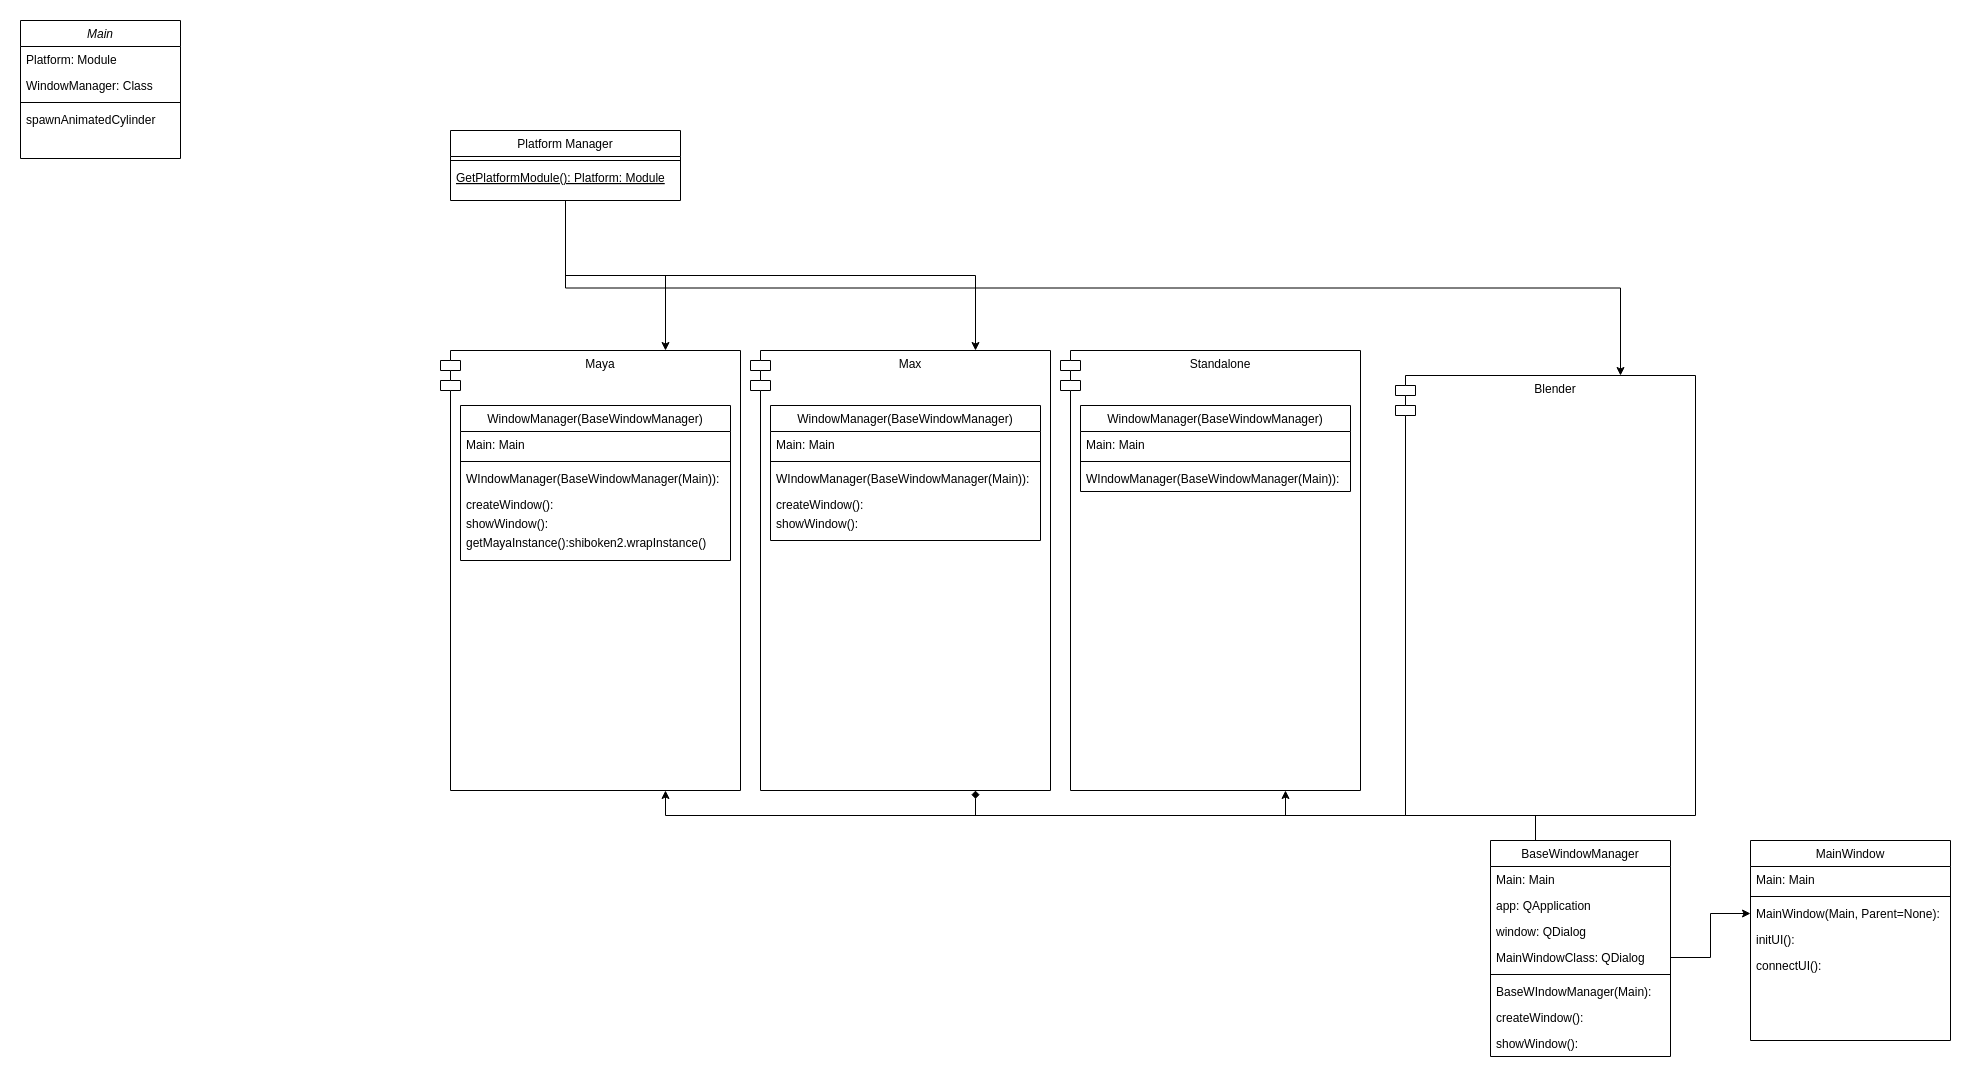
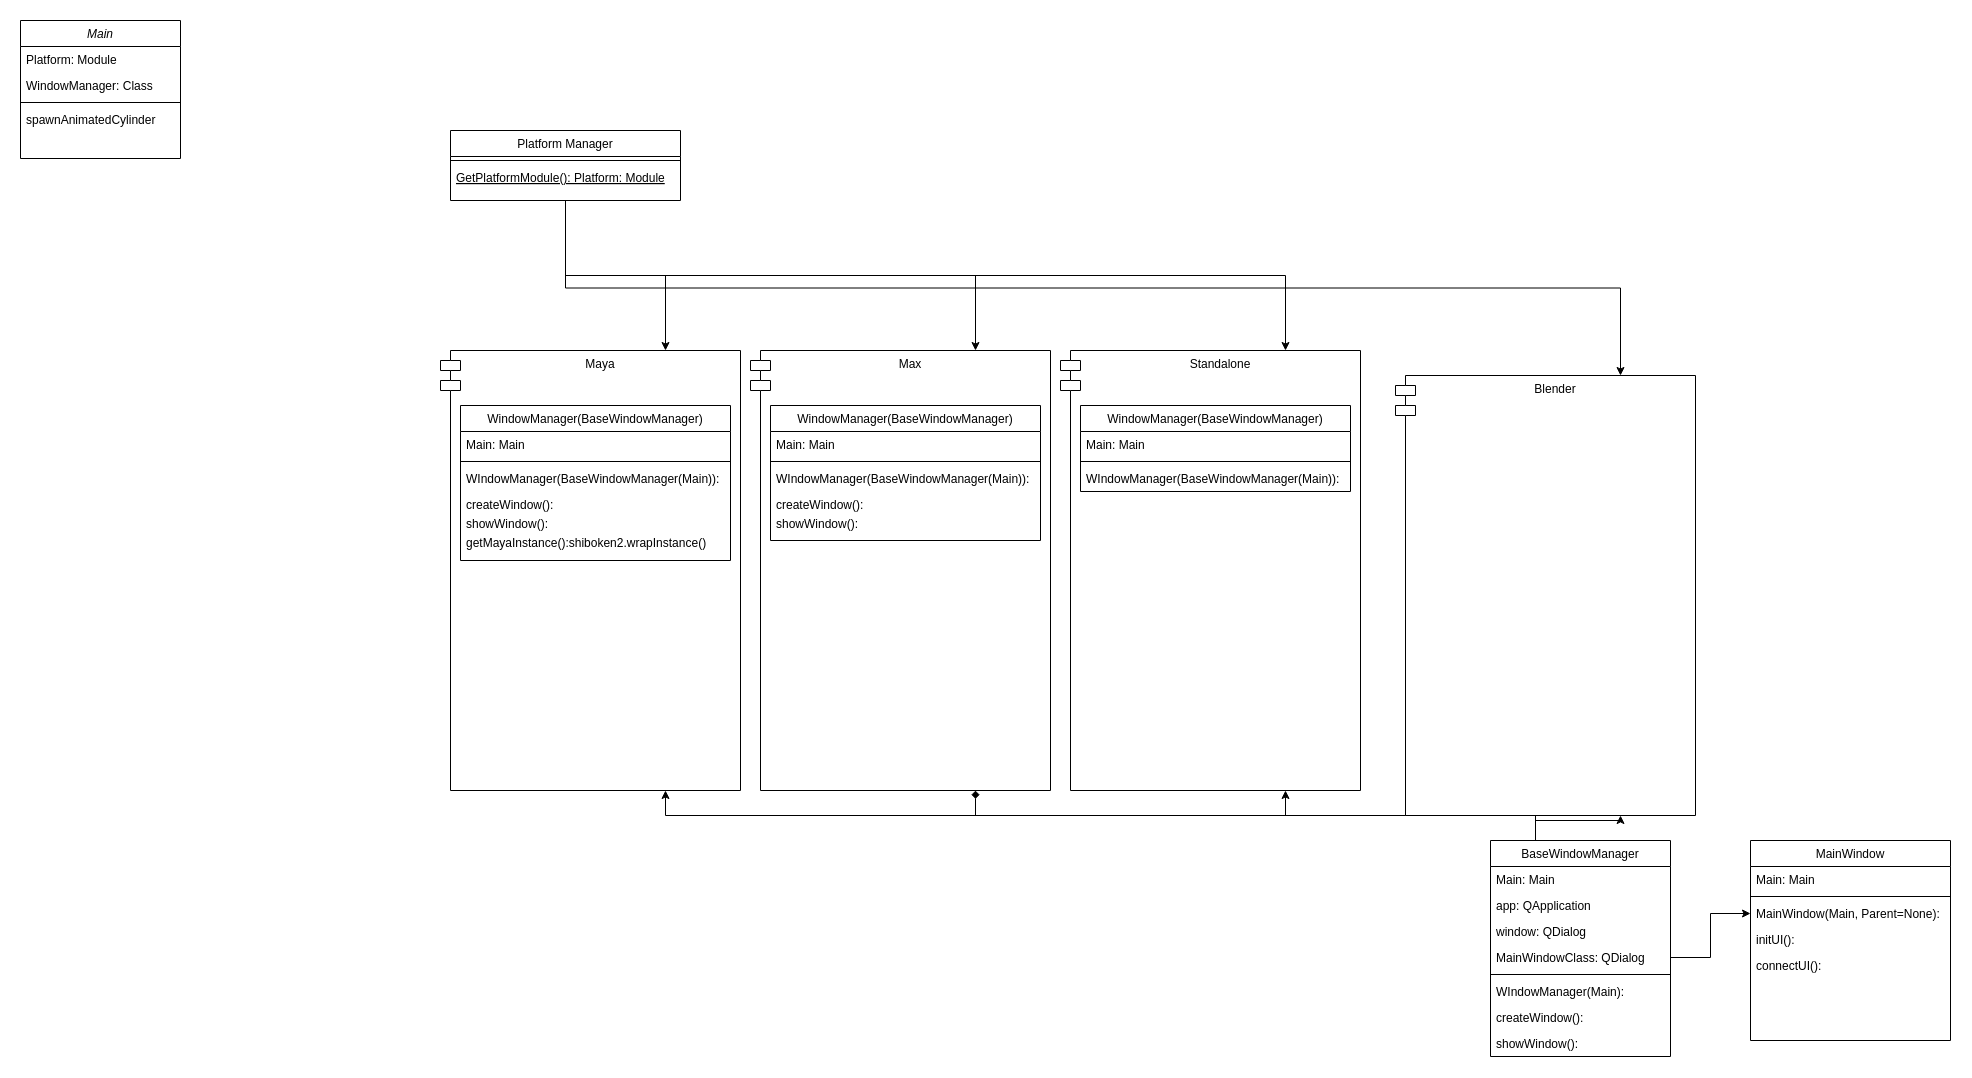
edge "Platform Manager" -> "Standalone": added
edge "BaseWindowManager" -> "Blender": added
node "BaseWIndowManager(Main):": label "BaseWIndowManager(Main):" -> "WIndowManager(Main):"
